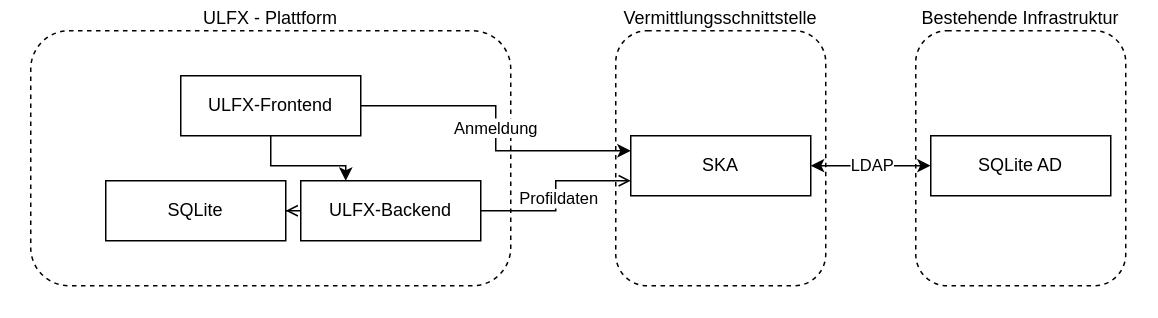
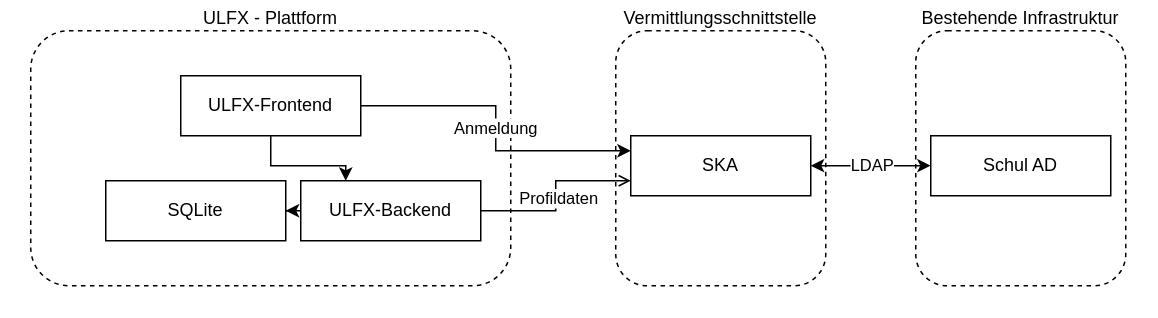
node "SQLite AD": label "SQLite AD" -> "Schul AD"
edge "ULFX-Backend" -> "SQLite": arrowhead open -> classic
